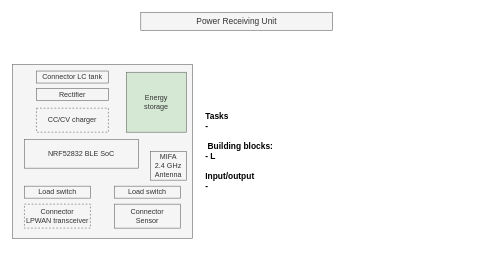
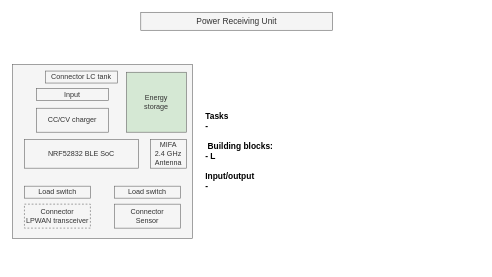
node "Connector LC tank": moved (72, 77) -> (81, 77)
node "Rectifier": label "Rectifier" -> "Input"
node "CC/CV charger": style dashed -> solid
node "MIFA 2.4 GHzAntenna": moved (168, 166) -> (168, 154)
